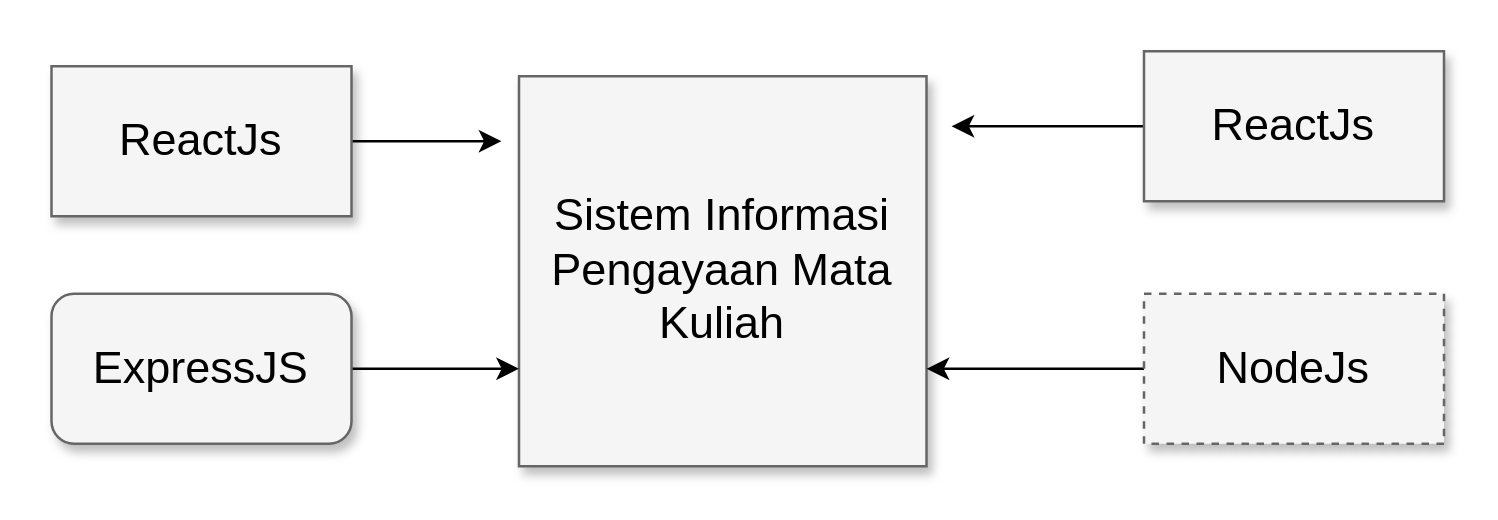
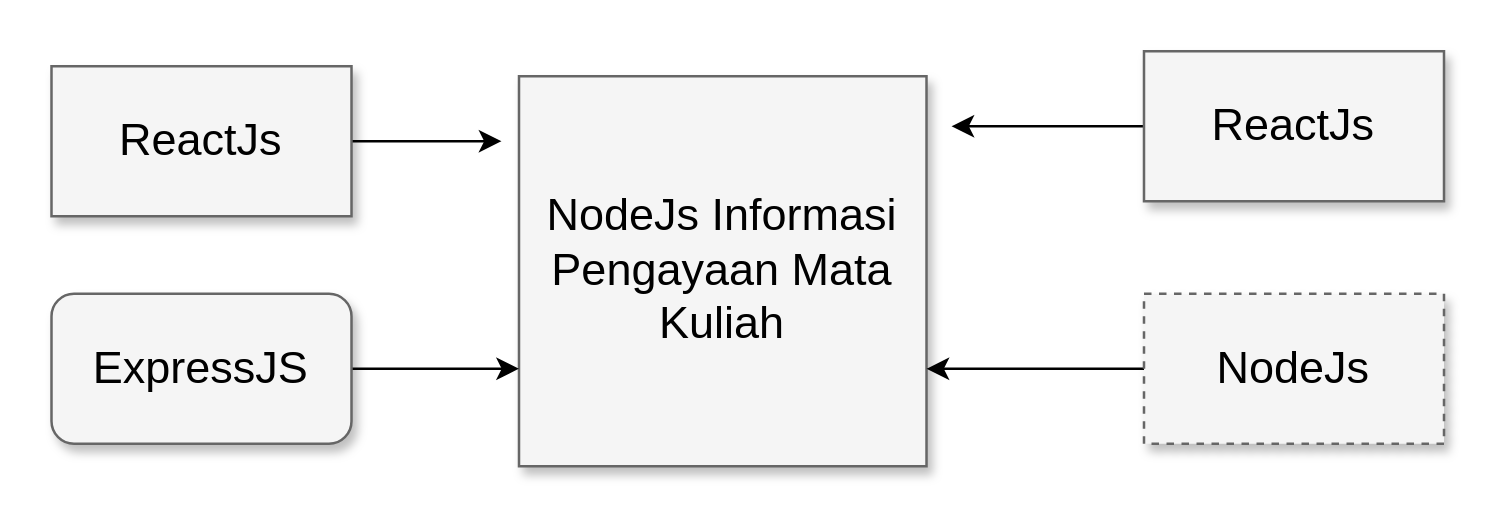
node "Sistem Informasi Pengayaan Mata Kuliah": label "Sistem Informasi Pengayaan Mata Kuliah" -> "NodeJs Informasi Pengayaan Mata Kuliah"
